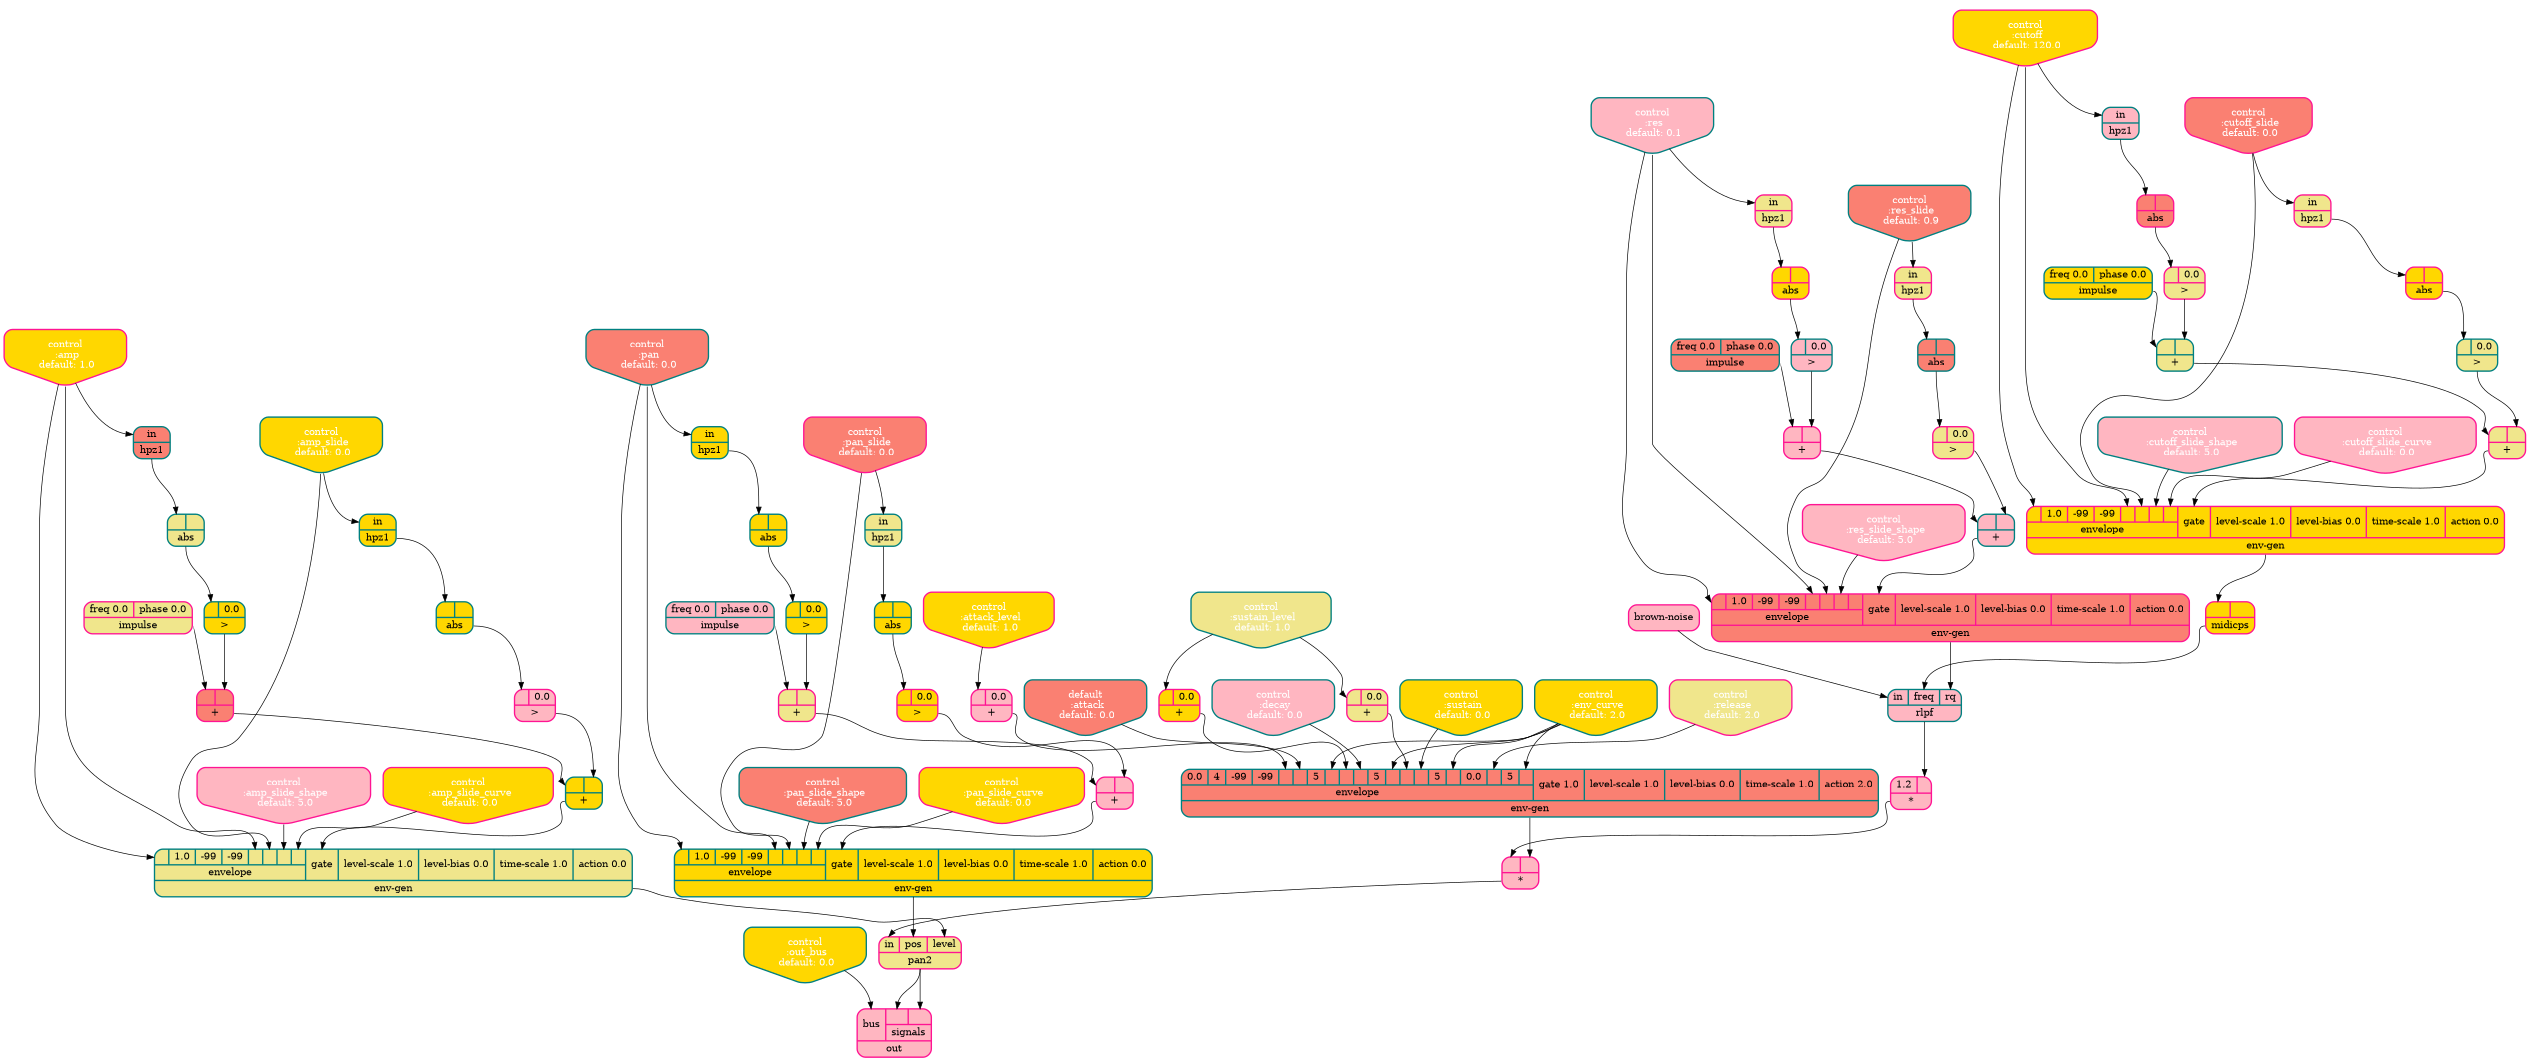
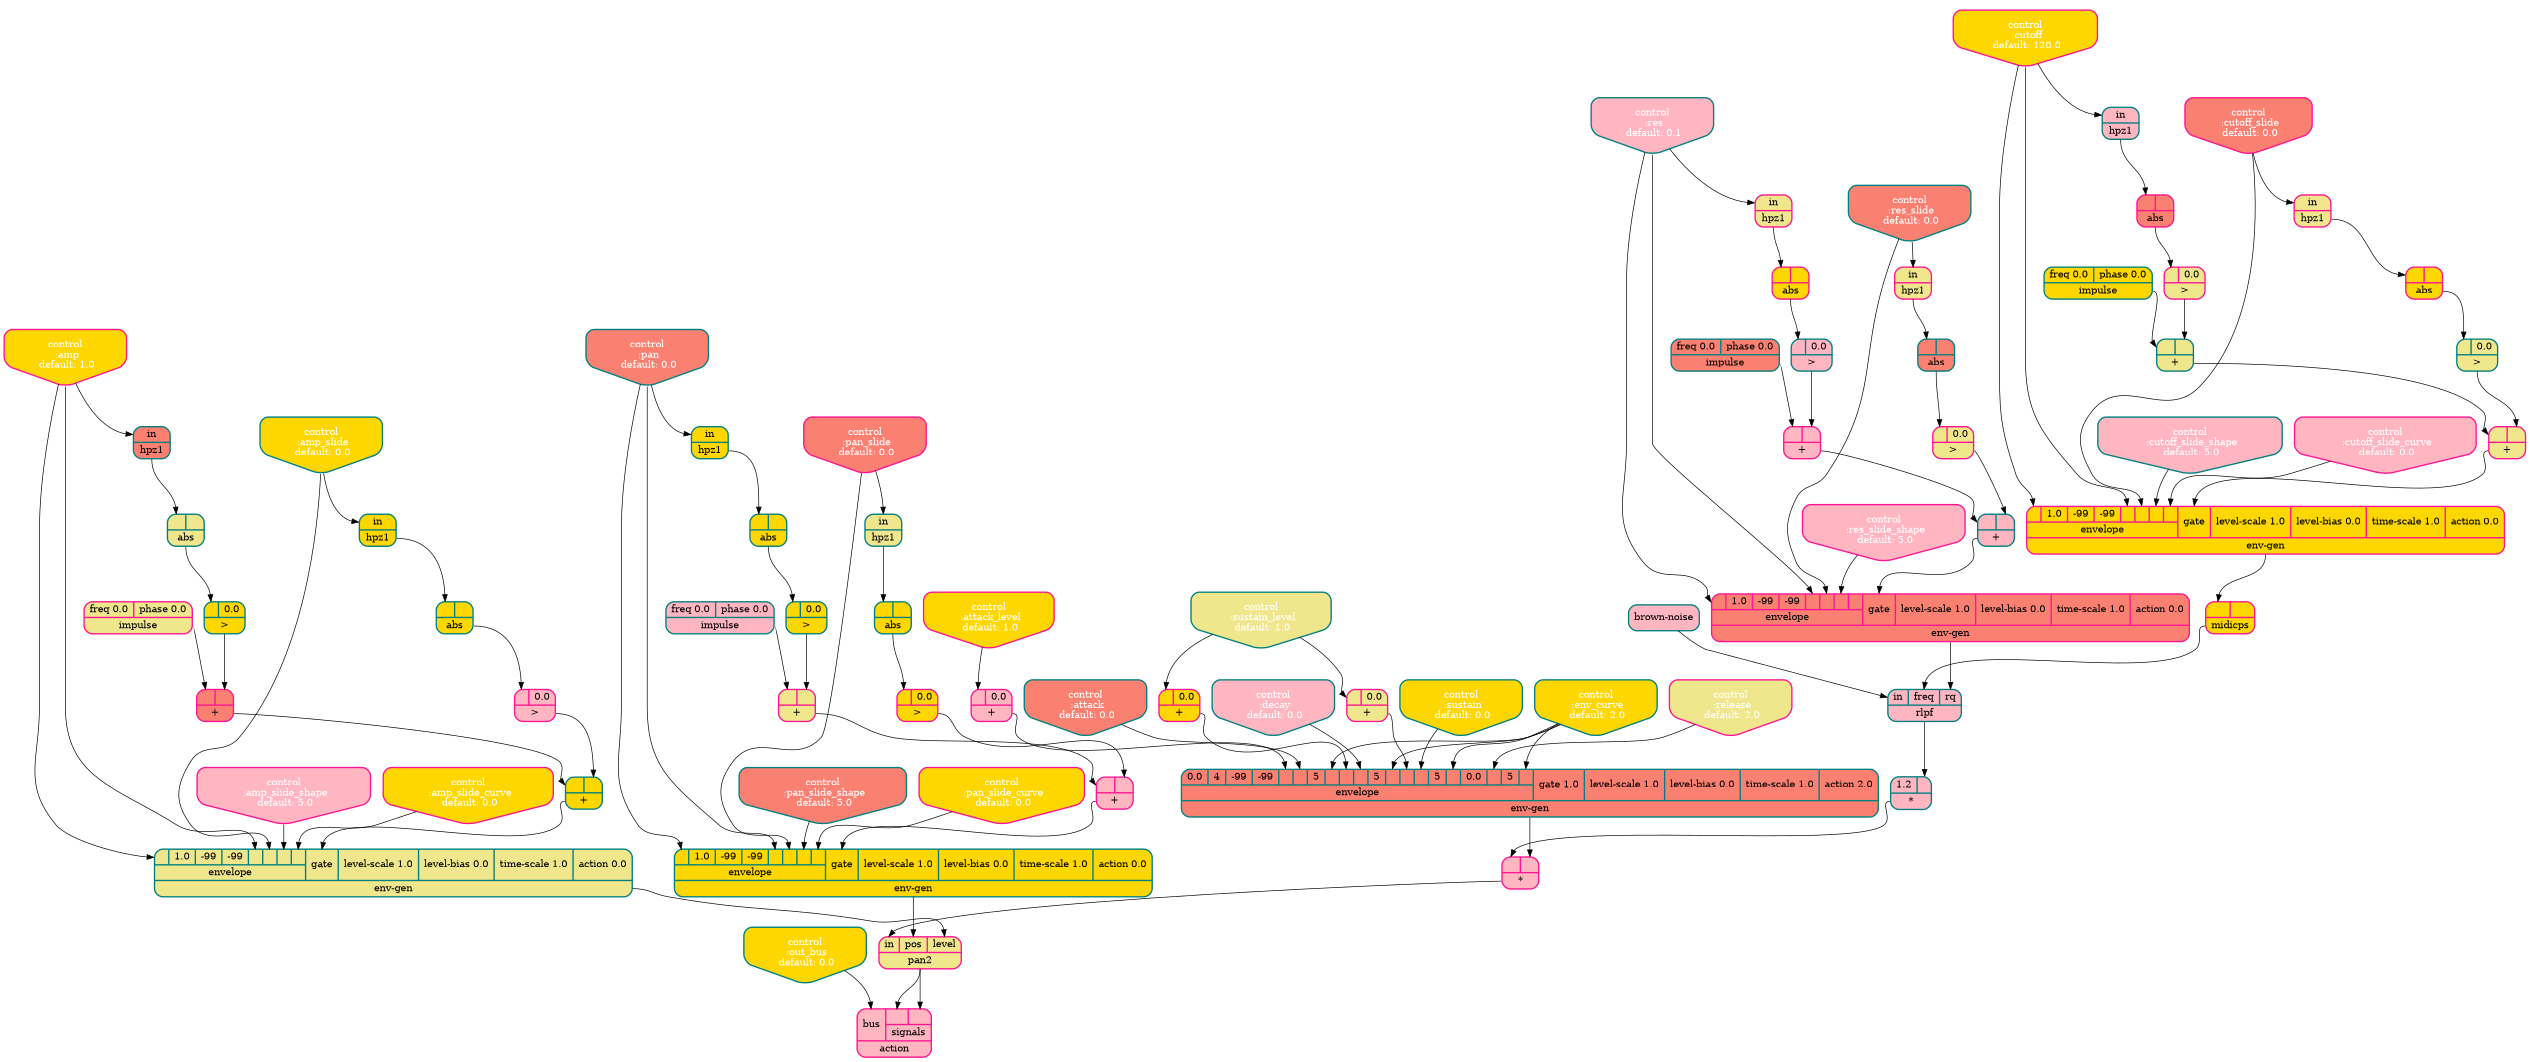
node "control :res_slide default: 0.9": label "control :res_slide default: 0.9" -> "control :res_slide default: 0.0"
node "brown-noise": color deeppink -> teal
node "default :attack default: 0.0": label "default :attack default: 0.0" -> "control :attack default: 0.0"
node "1.2": color deeppink -> teal
node "bus": text "out" -> "action"
